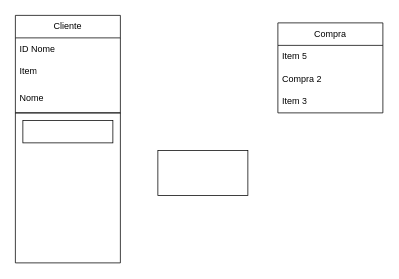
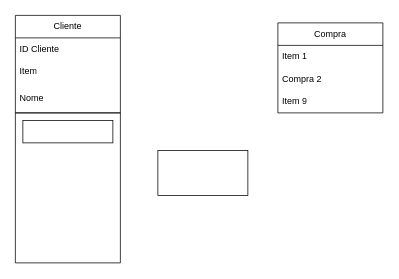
node "ID Nome": label "ID Nome" -> "ID Cliente"
node "Item 5": label "Item 5" -> "Item 1"
node "Item 3": label "Item 3" -> "Item 9"
